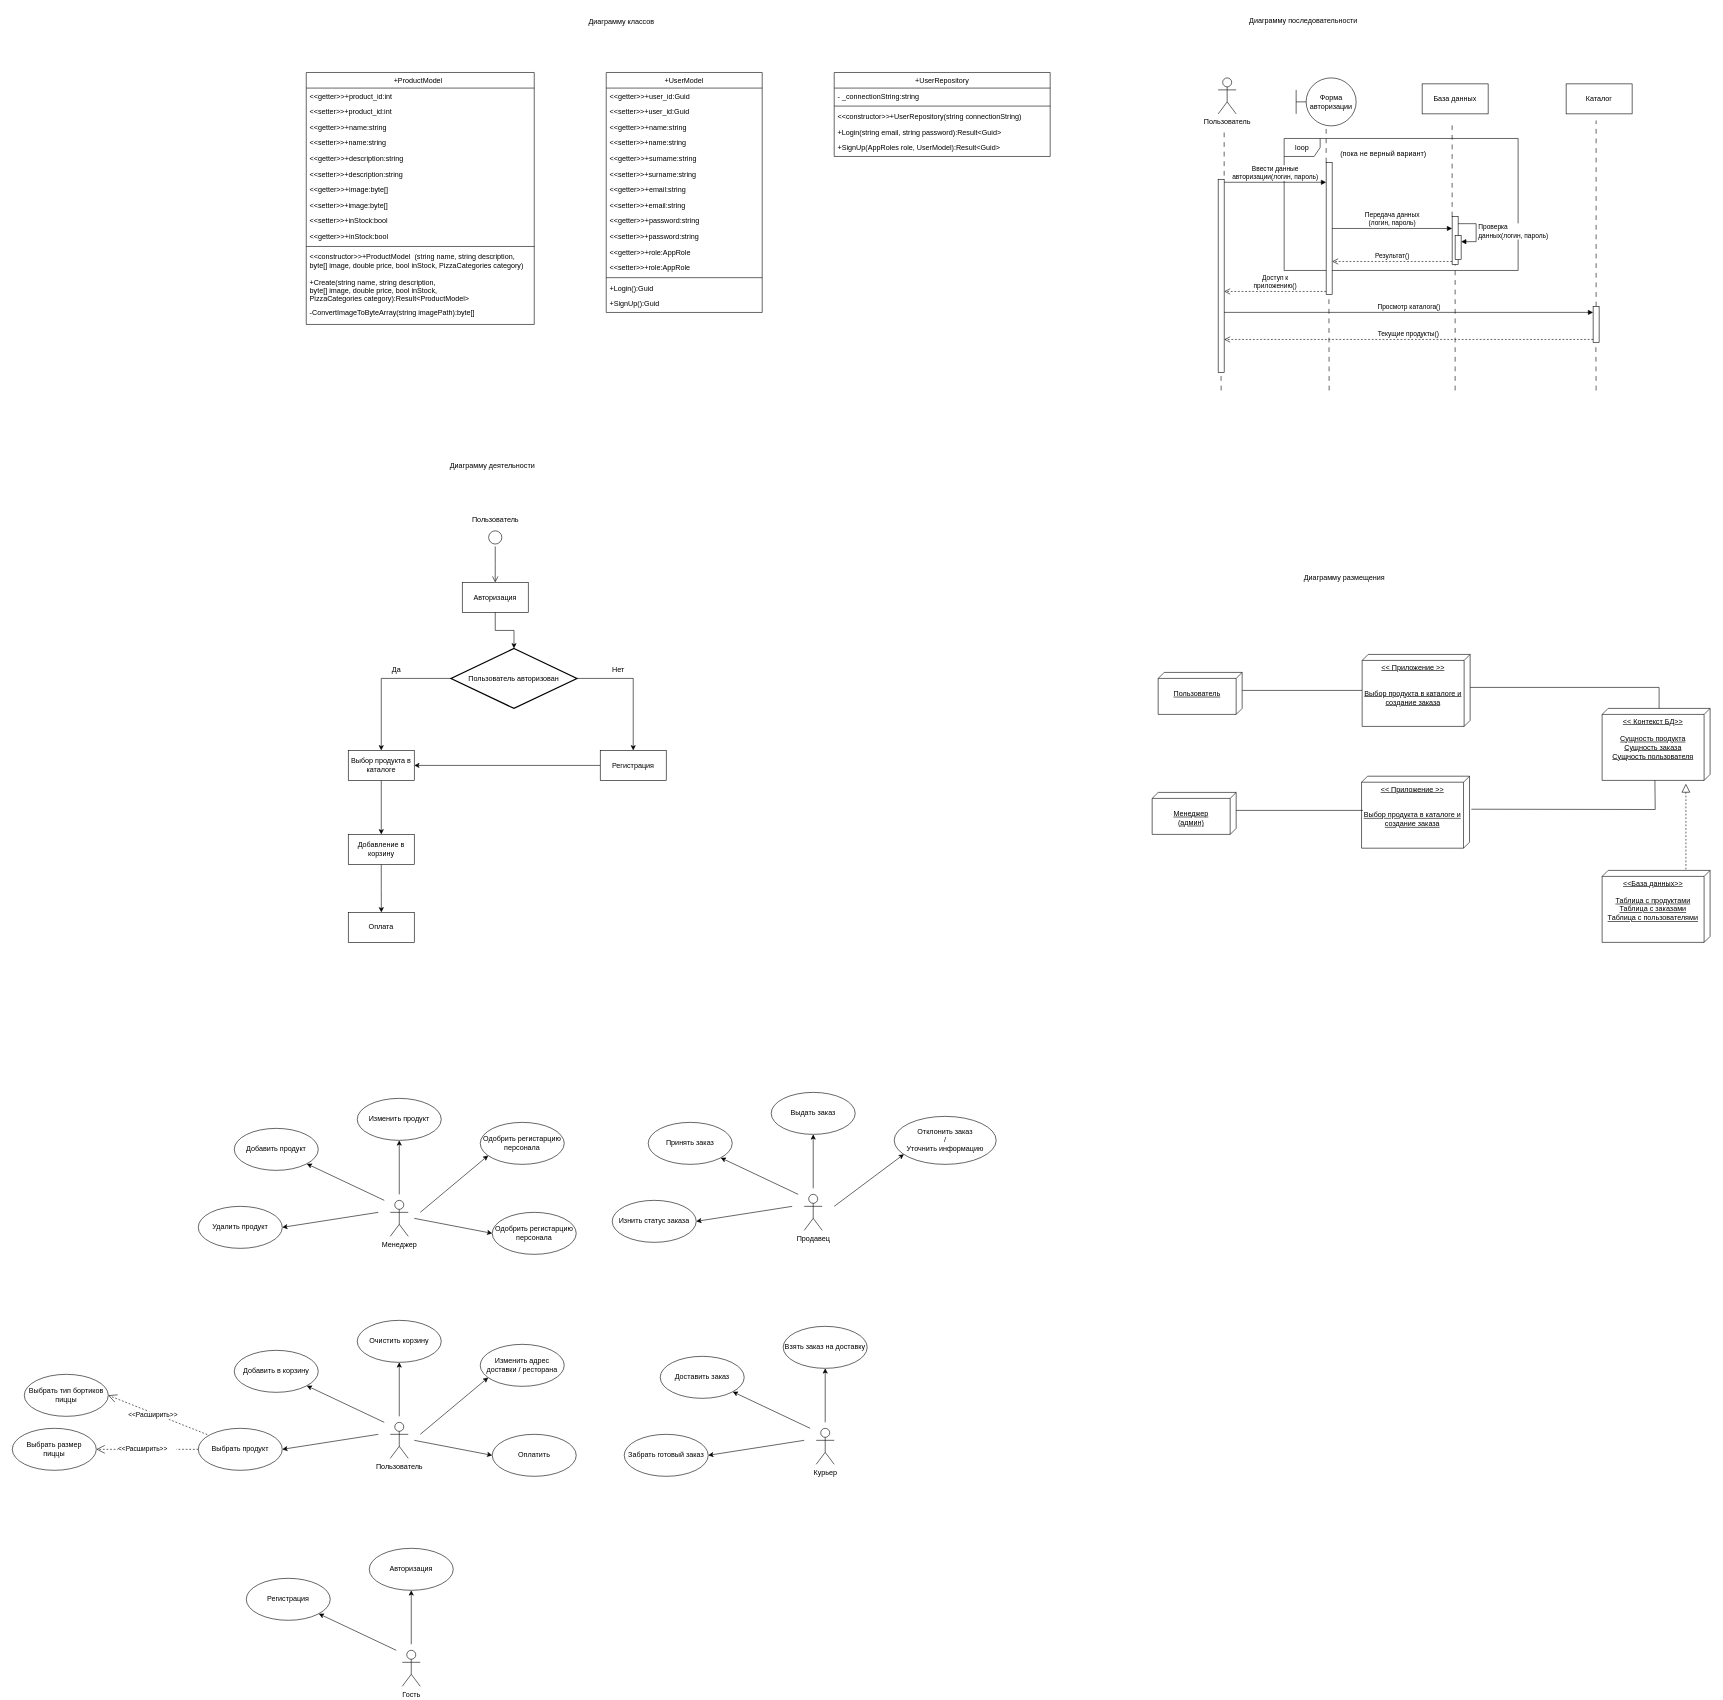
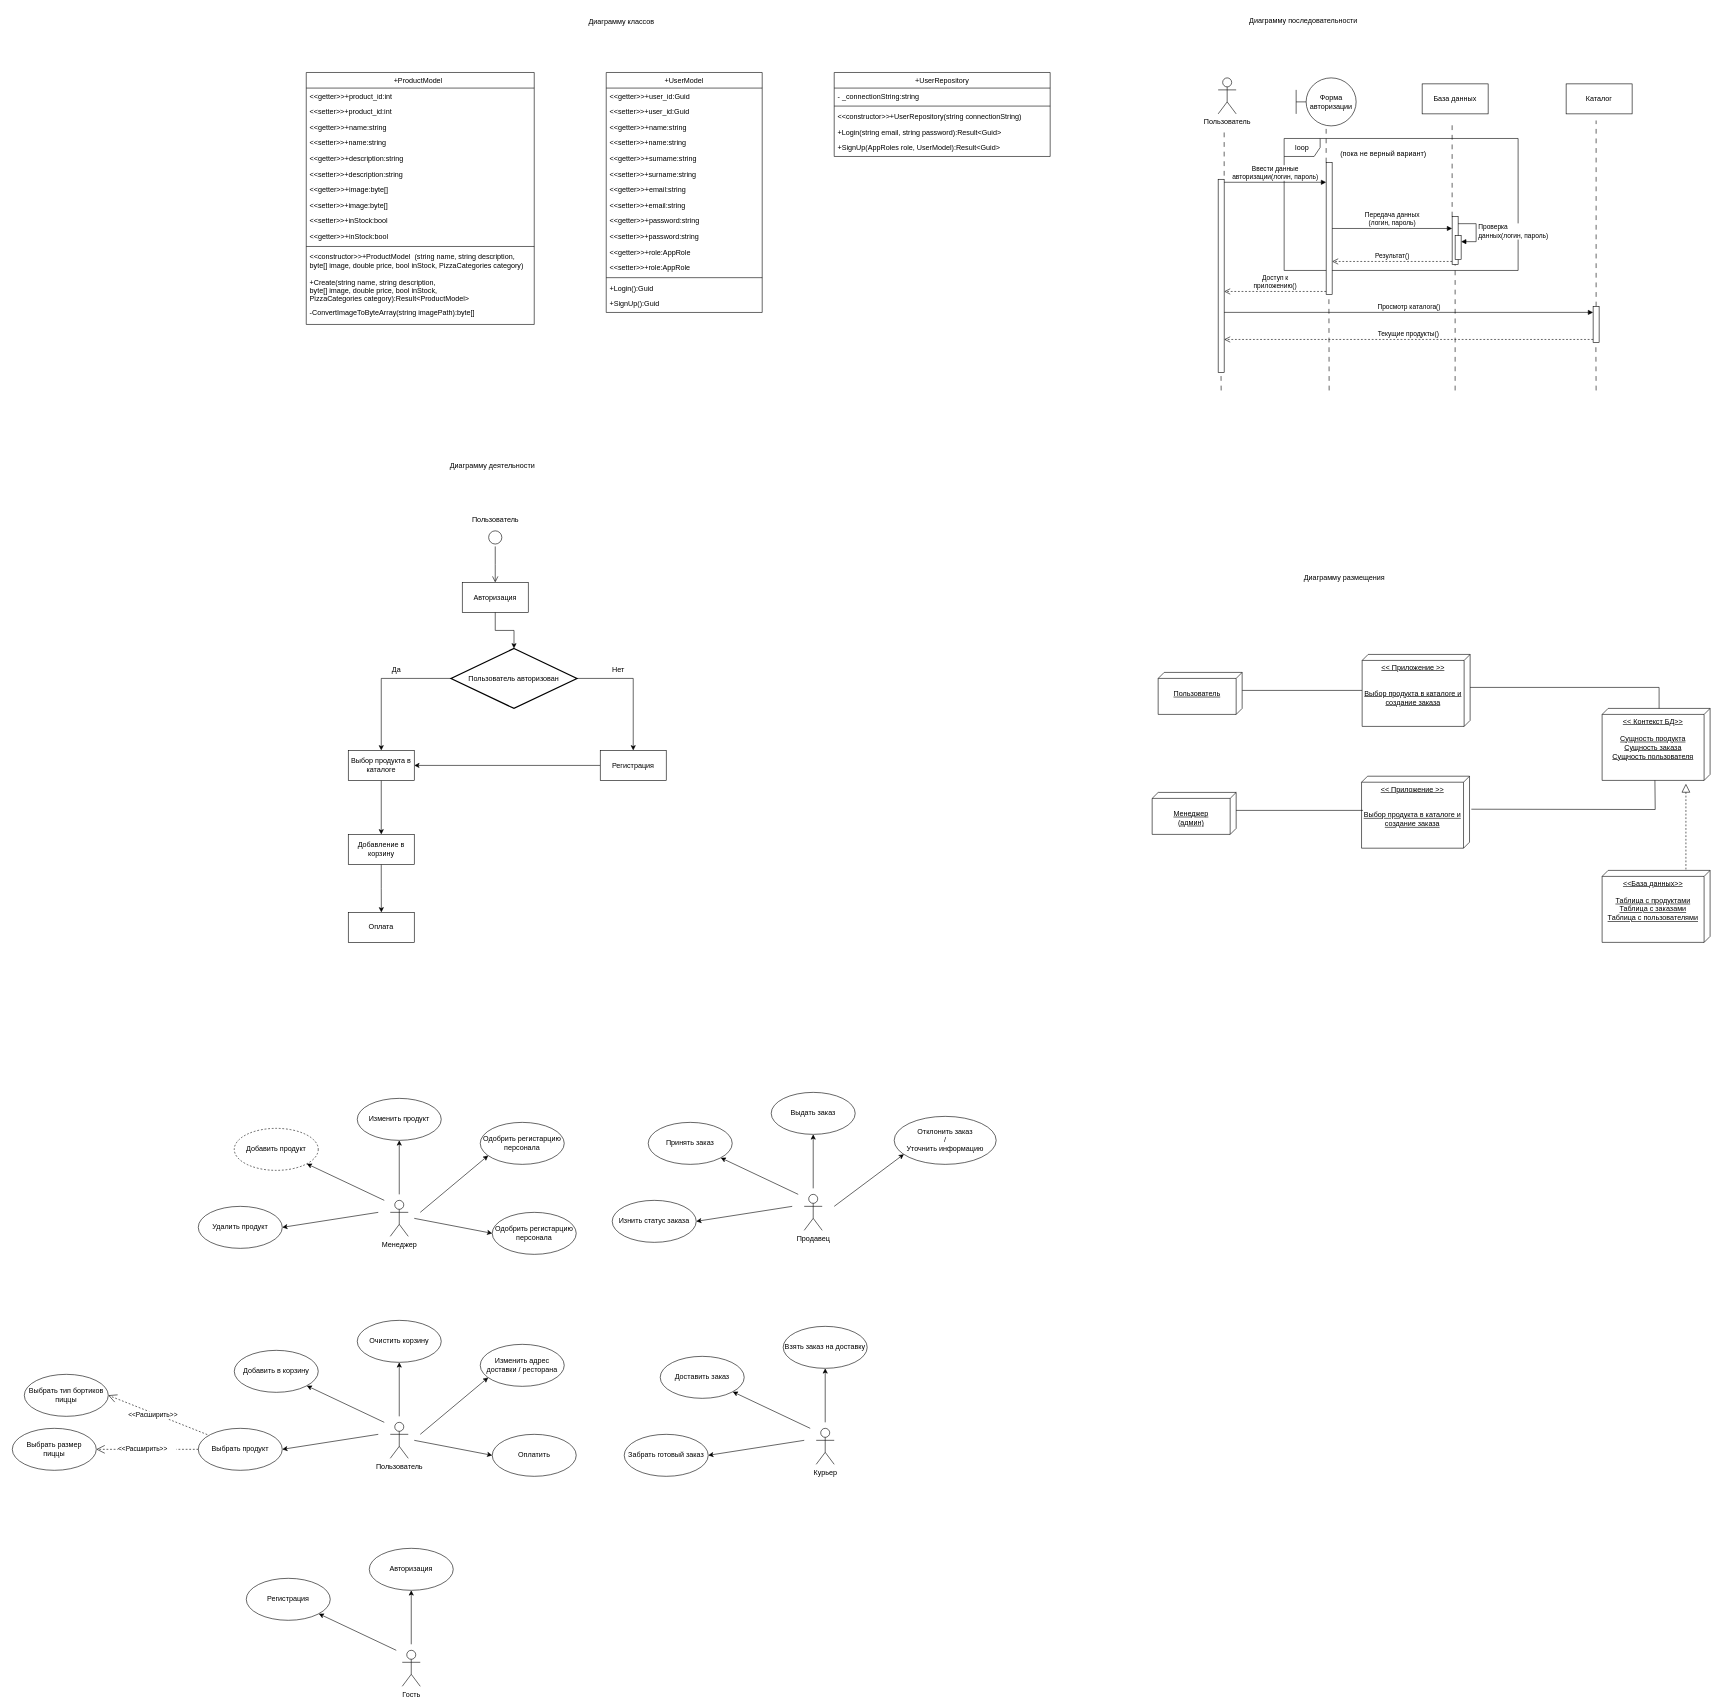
node "Добавить продукт": style solid -> dashed
